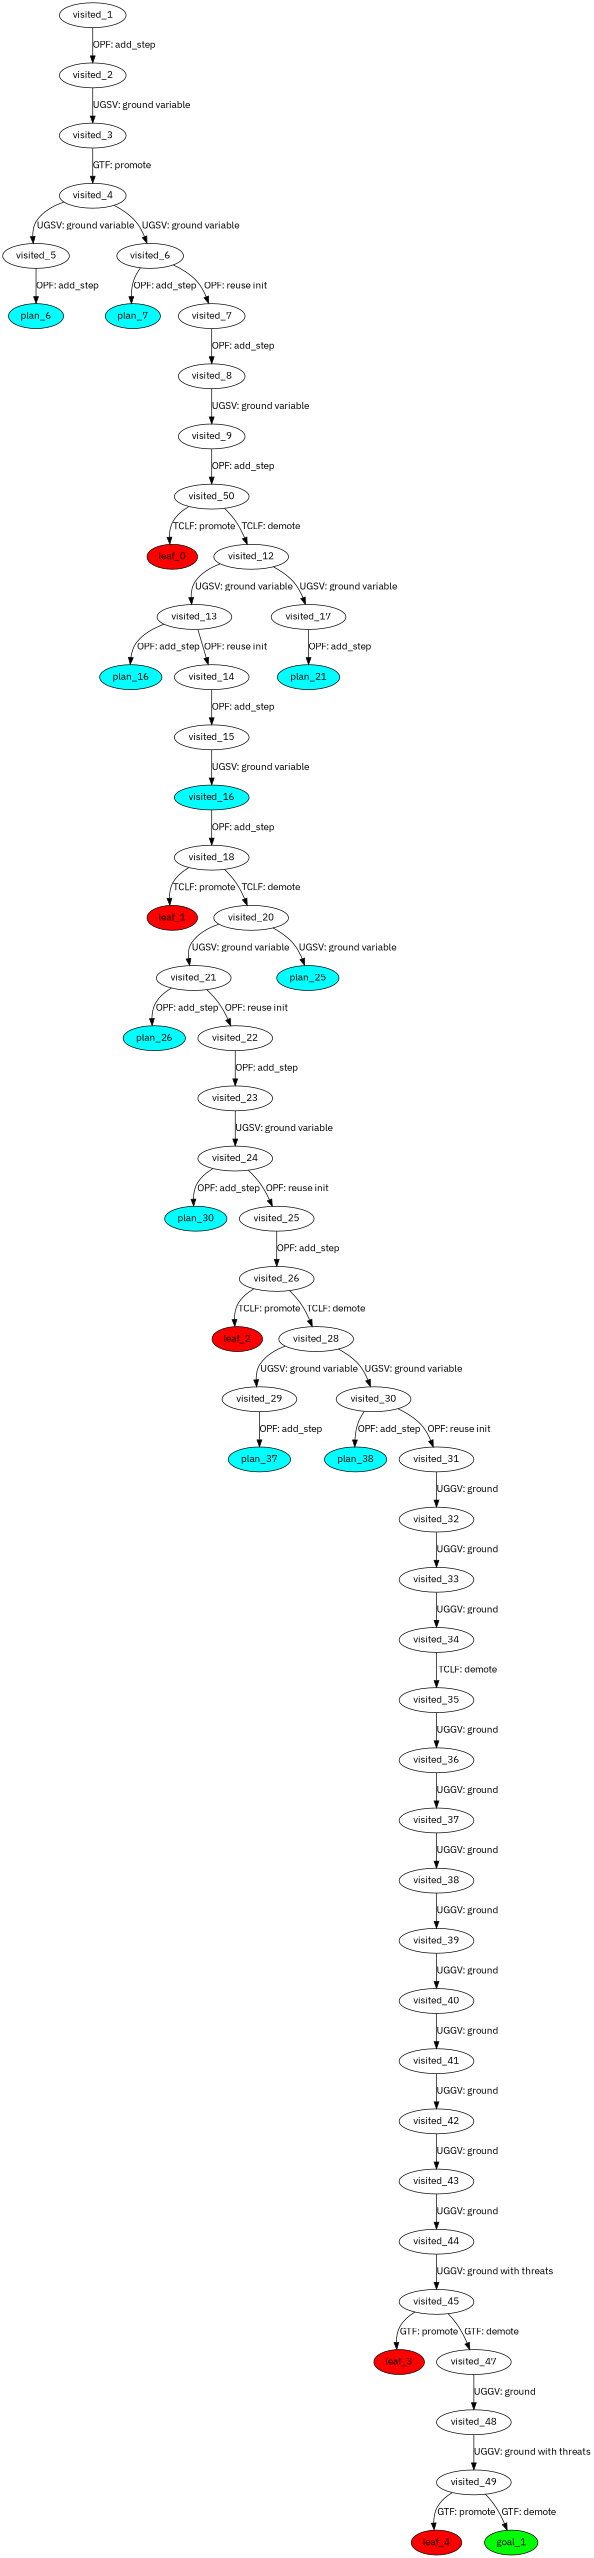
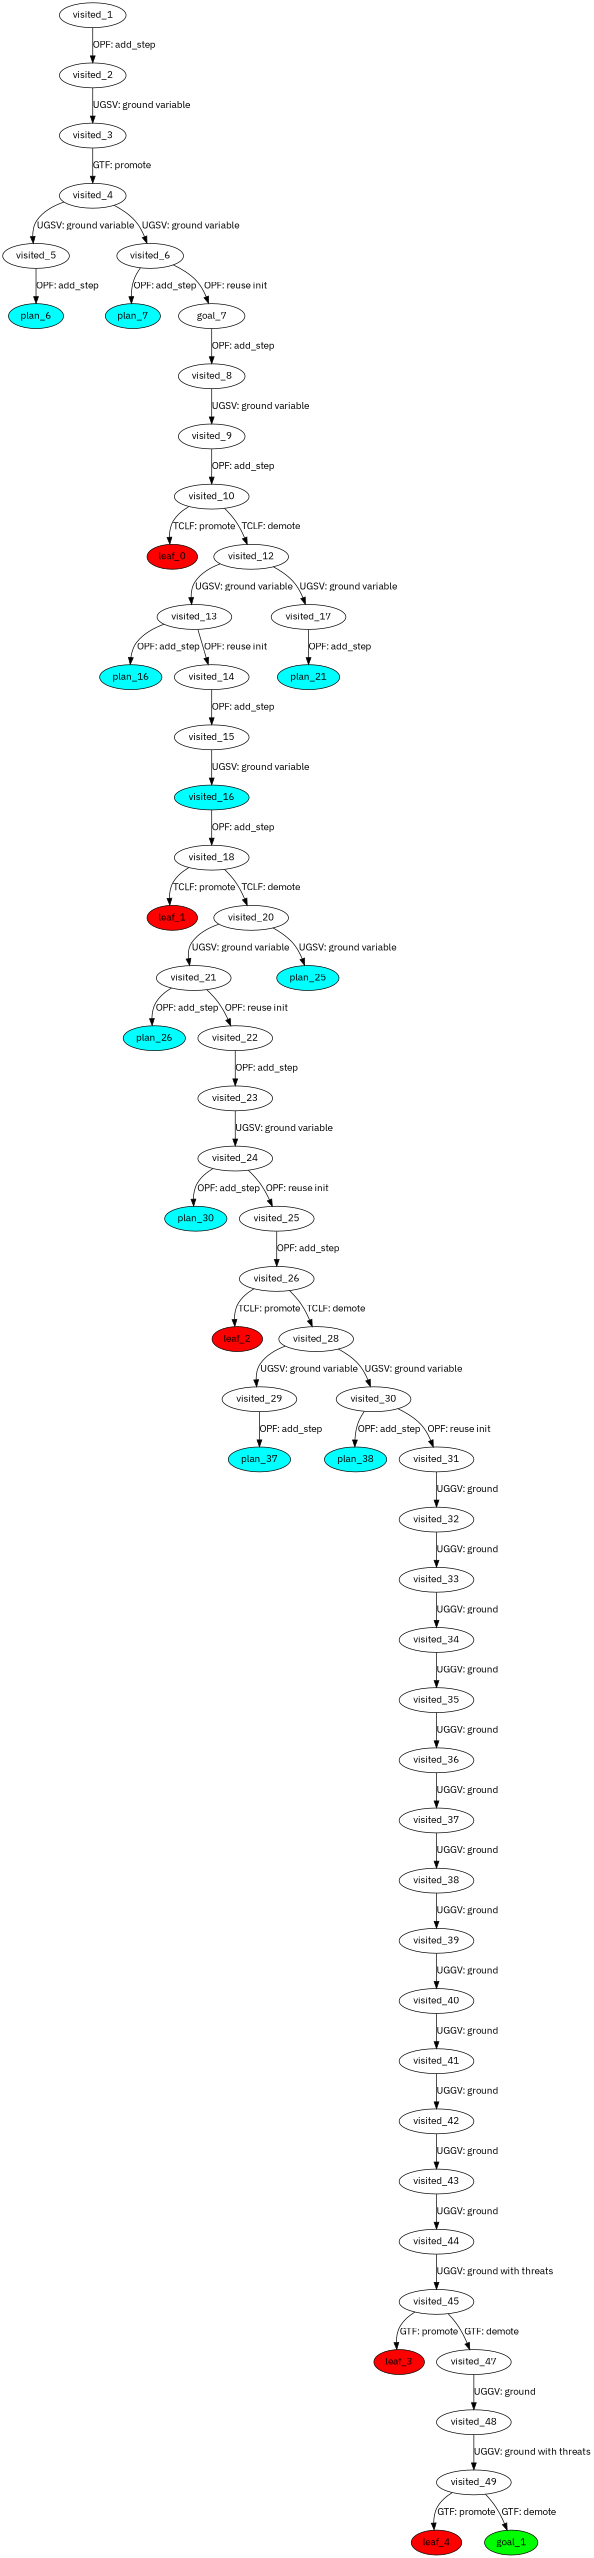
node "visited_7": label "visited_7" -> "goal_7"
node "visited_50": label "visited_50" -> "visited_10"
edge "visited_34" -> "visited_35": label "TCLF: demote" -> "UGGV: ground"
